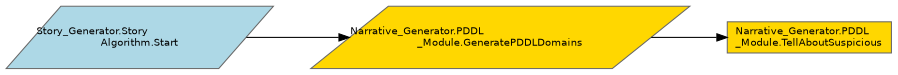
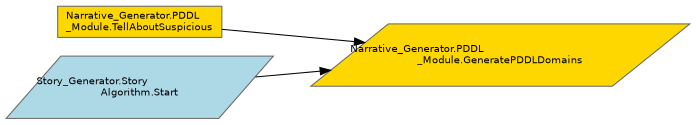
edge "Narrative_Generator.PDDL _Module.GeneratePDDLDomains" -> "Narrative_Generator.PDDL _Module.TellAboutSuspicious": reversed
